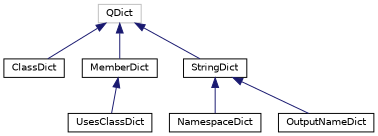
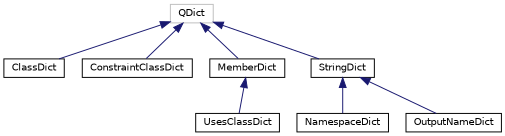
node "ConstraintClassDict": added
